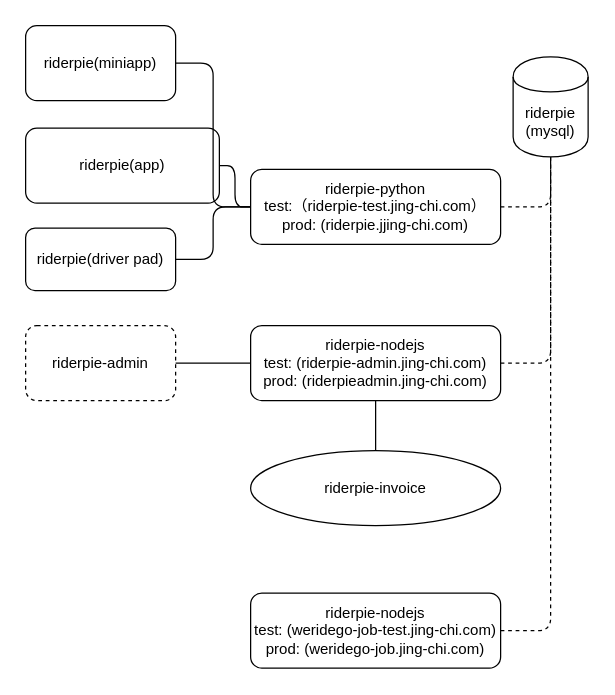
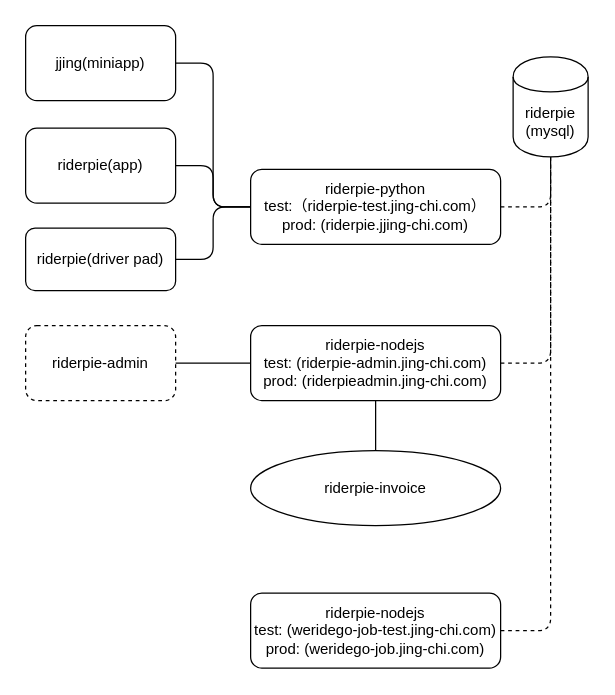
node "riderpie(miniapp)": label "riderpie(miniapp)" -> "jjing(miniapp)"
node "riderpie(app)": size 194x75 -> 150x75
